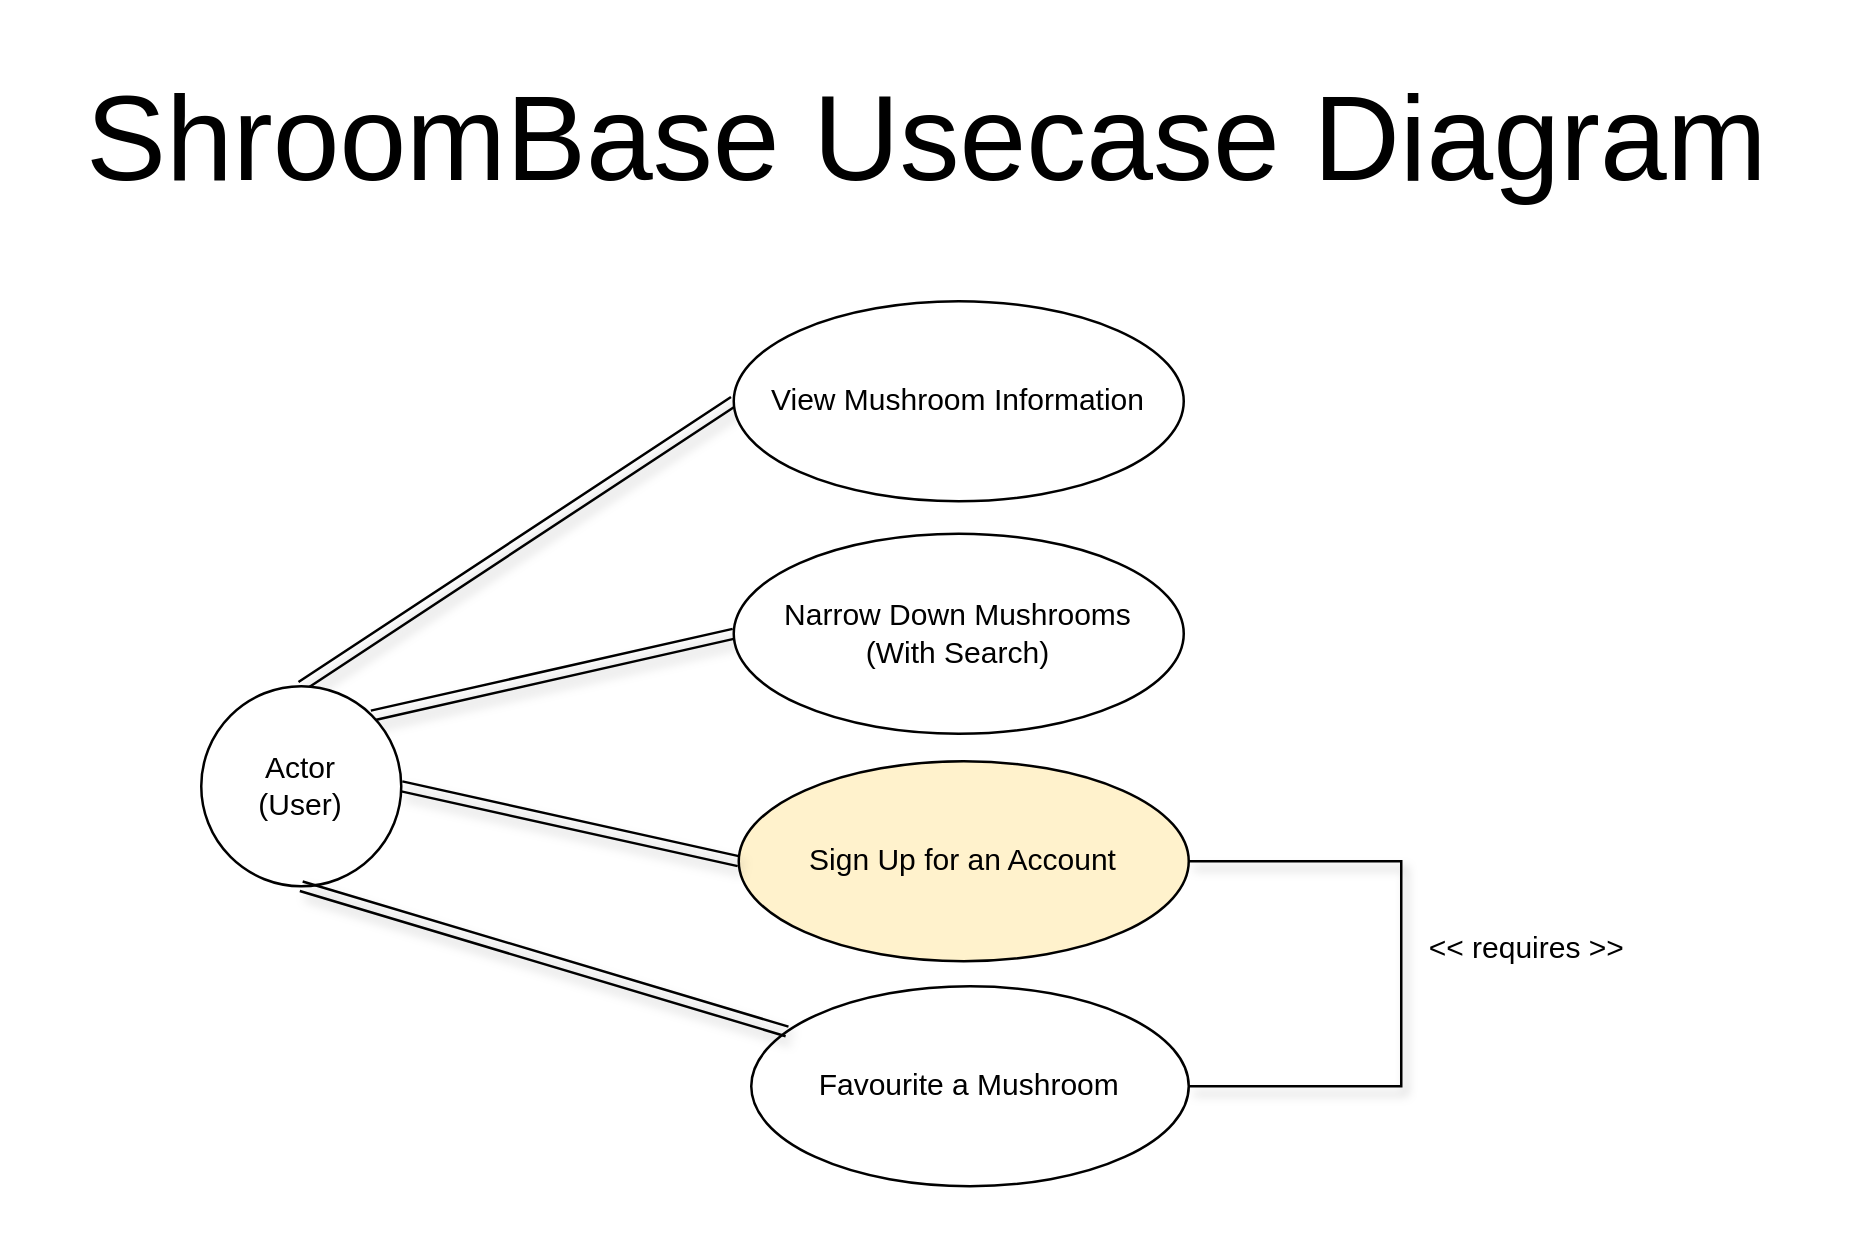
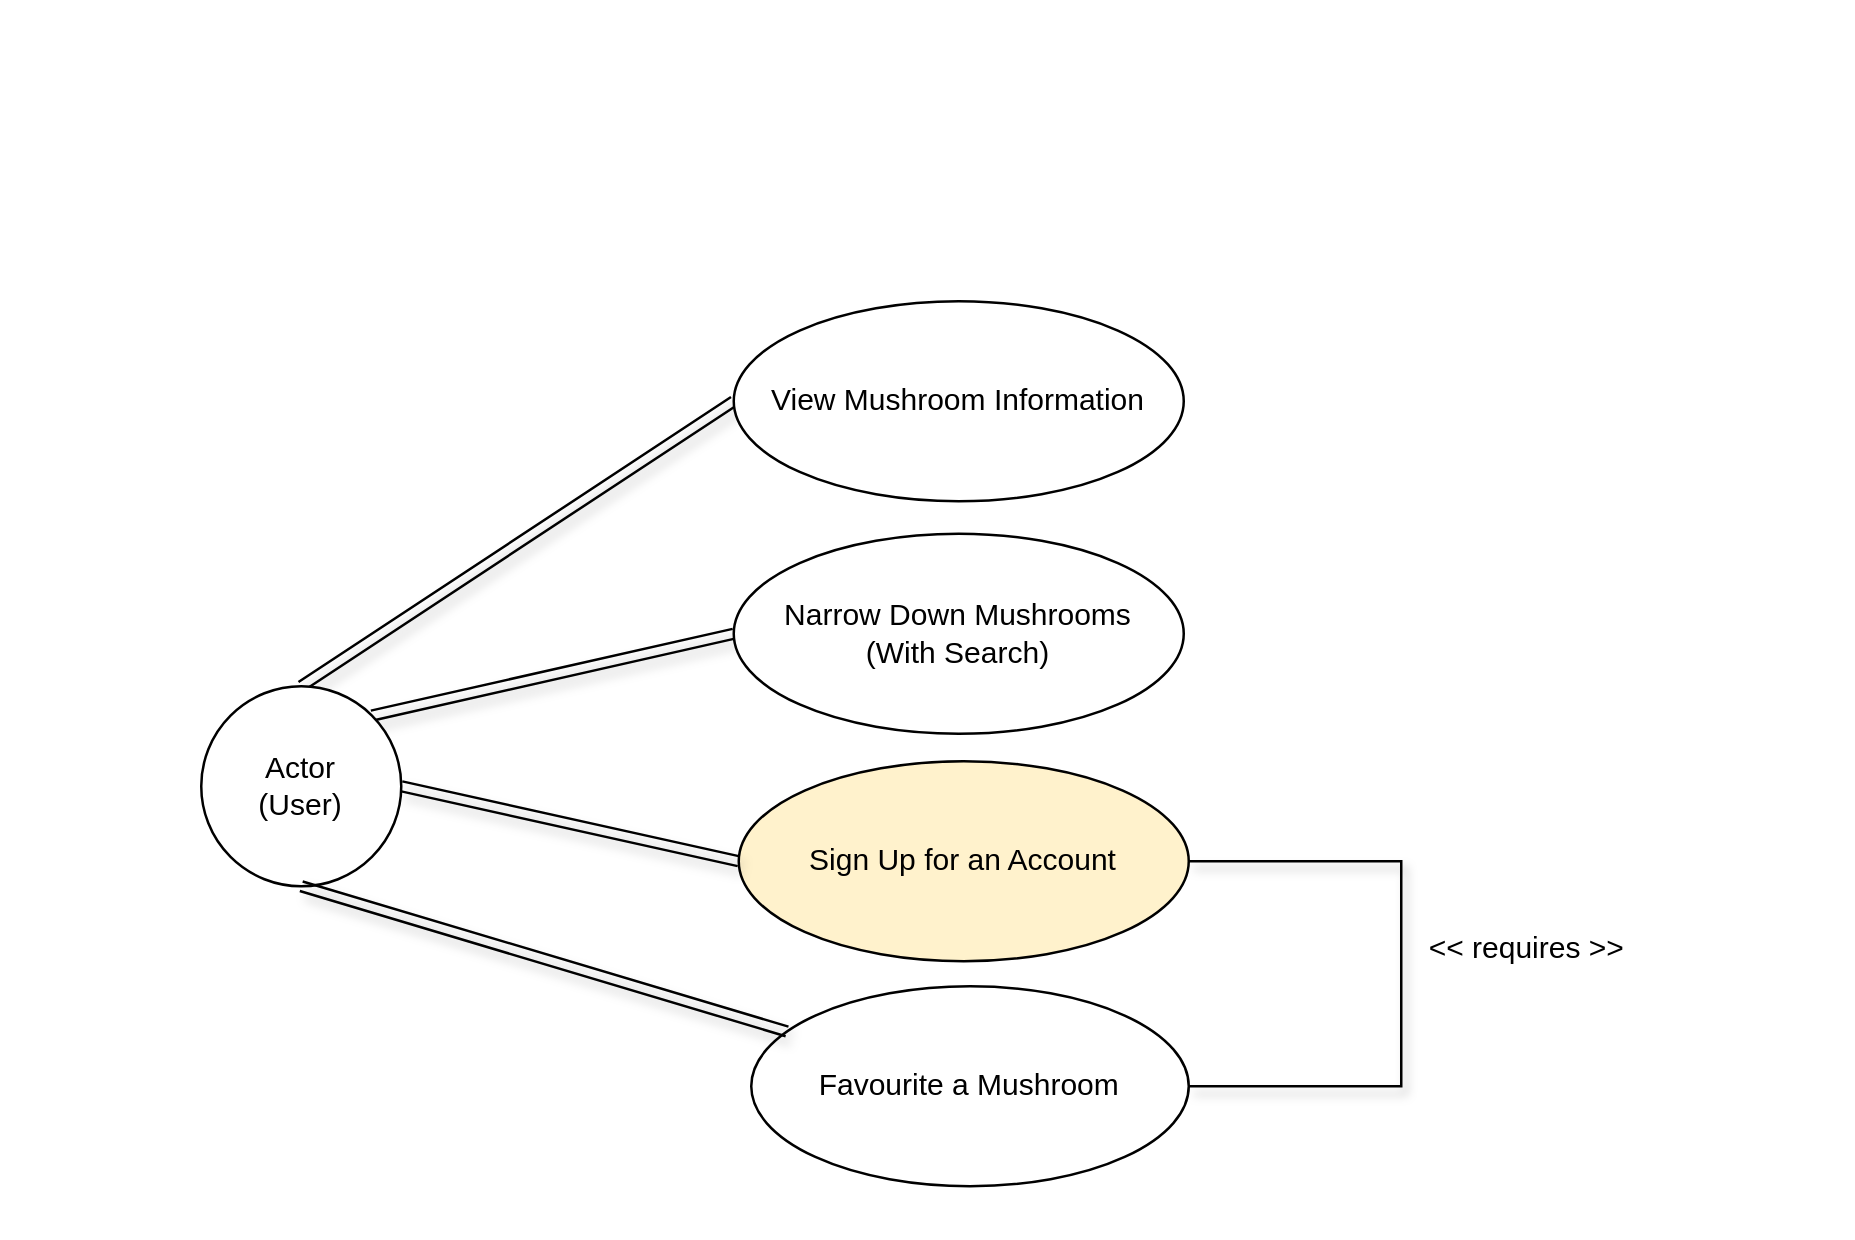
node "ShroomBase Usecase Diagram": removed
